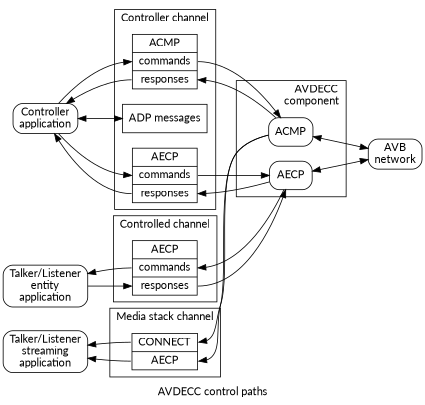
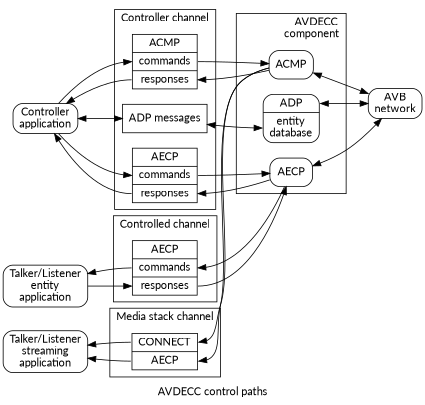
node "ADP": added
